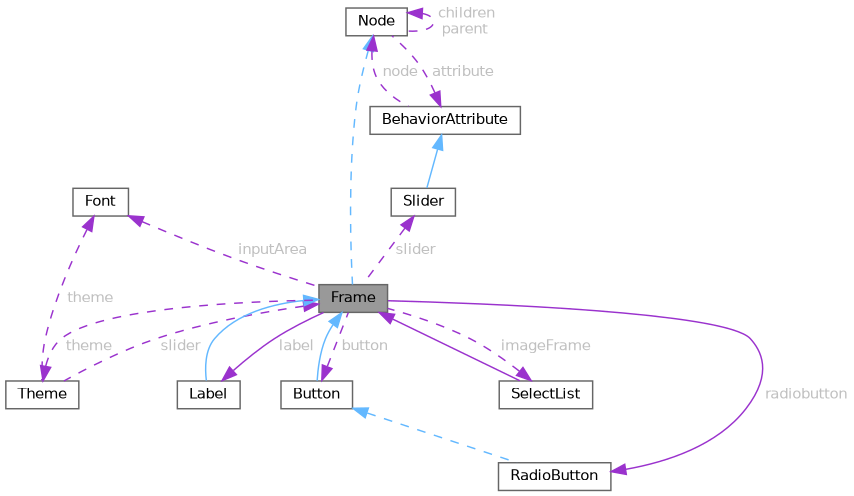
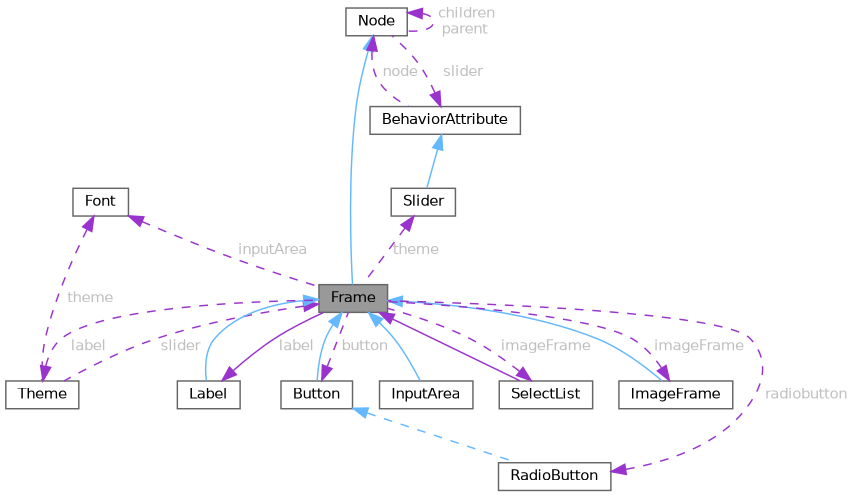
edge "Node" -> "BehaviorAttribute": label " attribute" -> " slider"
edge "Frame" -> "Node": style dashed -> solid
edge "Frame" -> "Slider": label " slider" -> " theme"
edge "Frame" -> "RadioButton": style solid -> dashed
edge "Frame" -> "Theme": label " theme" -> " label"
node "InputArea": added
node "ImageFrame": added
